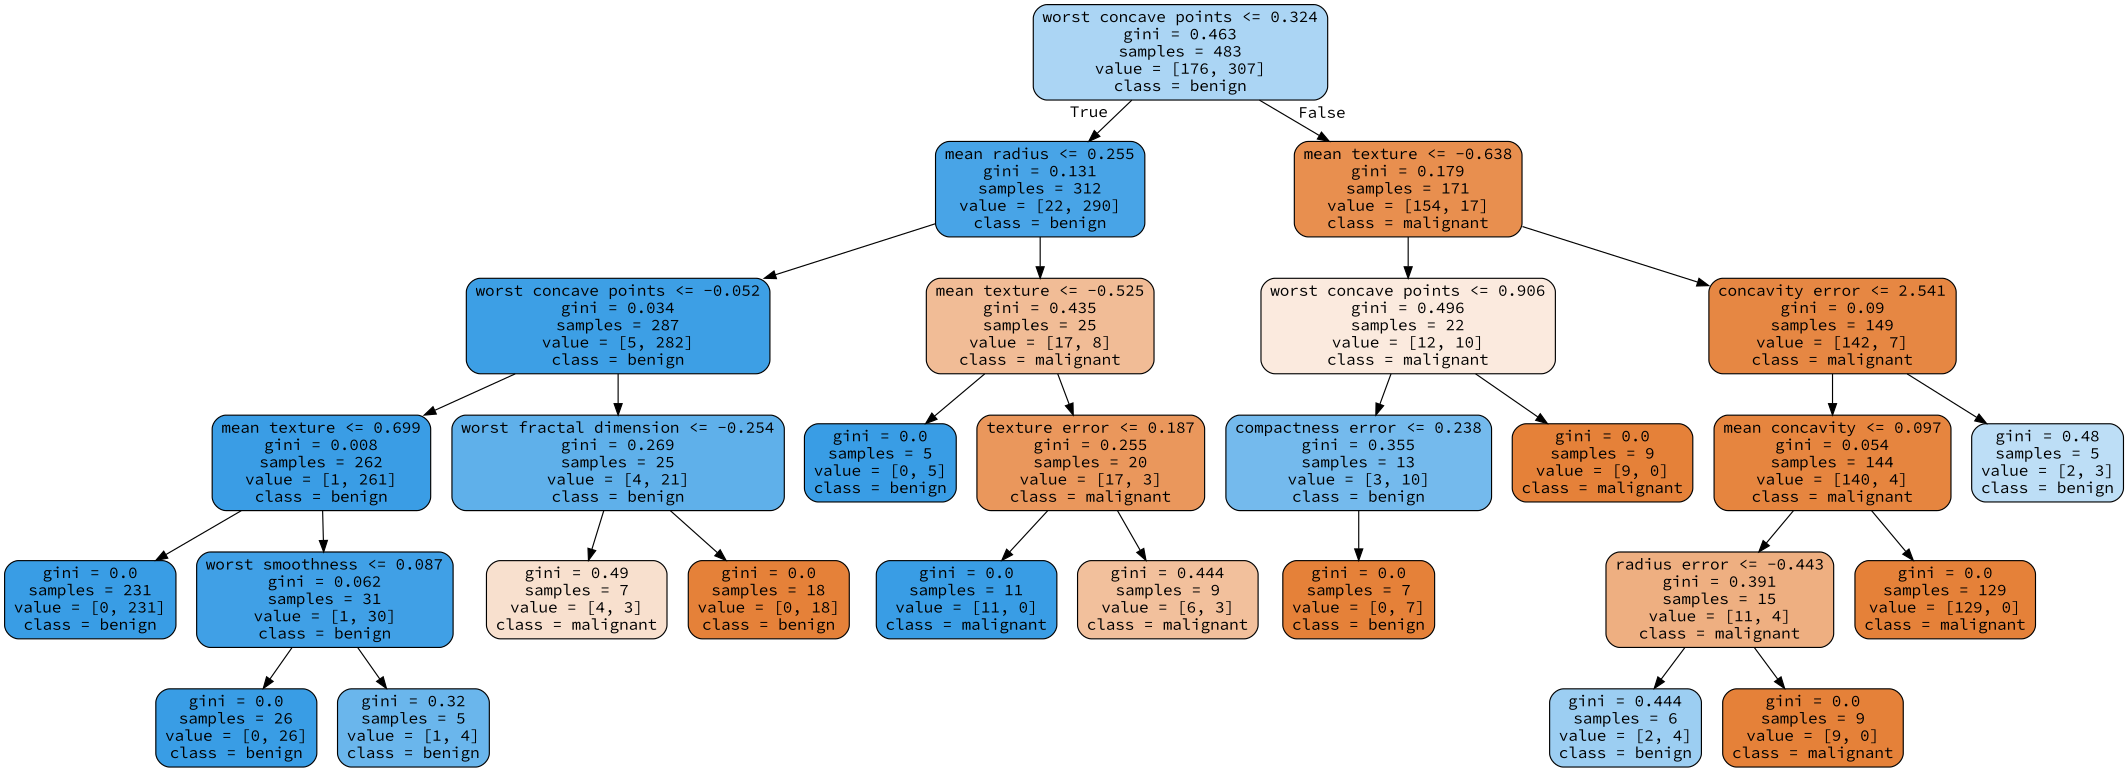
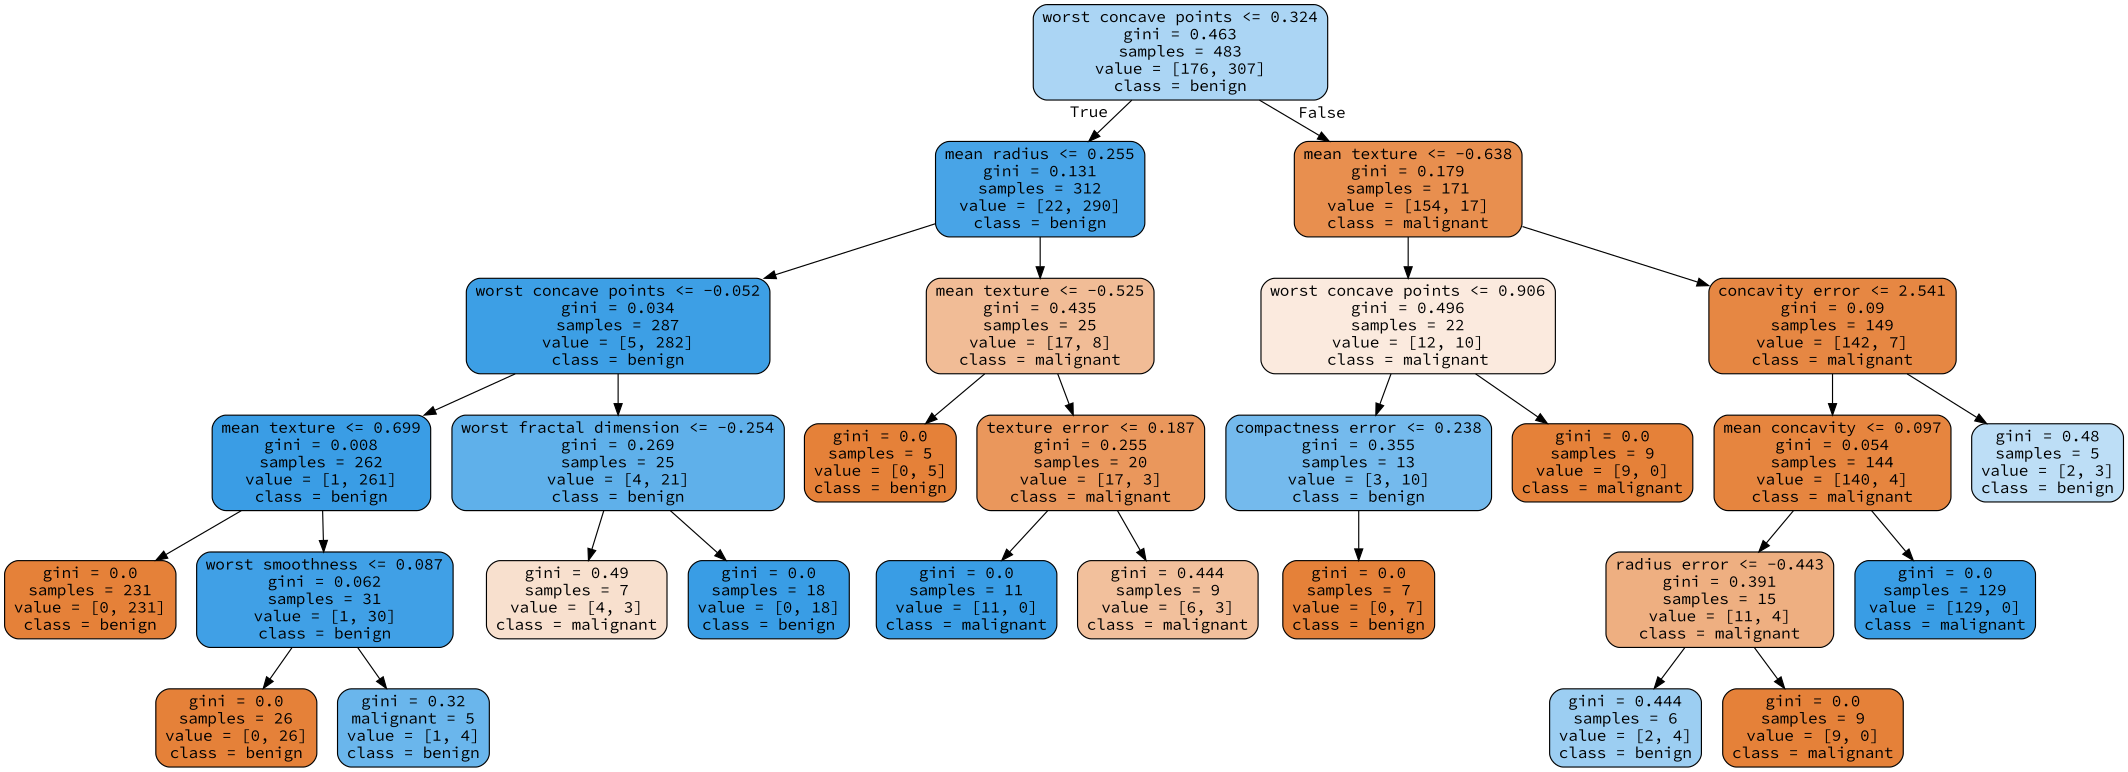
node "gini = 0.0 samples = 5 value = [0, 5] class = benign": fillcolor #399de5 -> #e58139
node "gini = 0.0 samples = 231 value = [0, 231] class = benign": fillcolor #399de5 -> #e58139
node "gini = 0.0 samples = 18 value = [0, 18] class = benign": fillcolor #e58139 -> #399de5
node "gini = 0.0 samples = 129 value = [129, 0] class = malignant": fillcolor #e58139 -> #399de5
node "gini = 0.0 samples = 26 value = [0, 26] class = benign": fillcolor #399de5 -> #e58139
node "gini = 0.32 samples = 5 value = [1, 4] class = benign": label "gini = 0.32 samples = 5 value = [1, 4] class = benign" -> "gini = 0.32 malignant = 5 value = [1, 4] class = benign"
